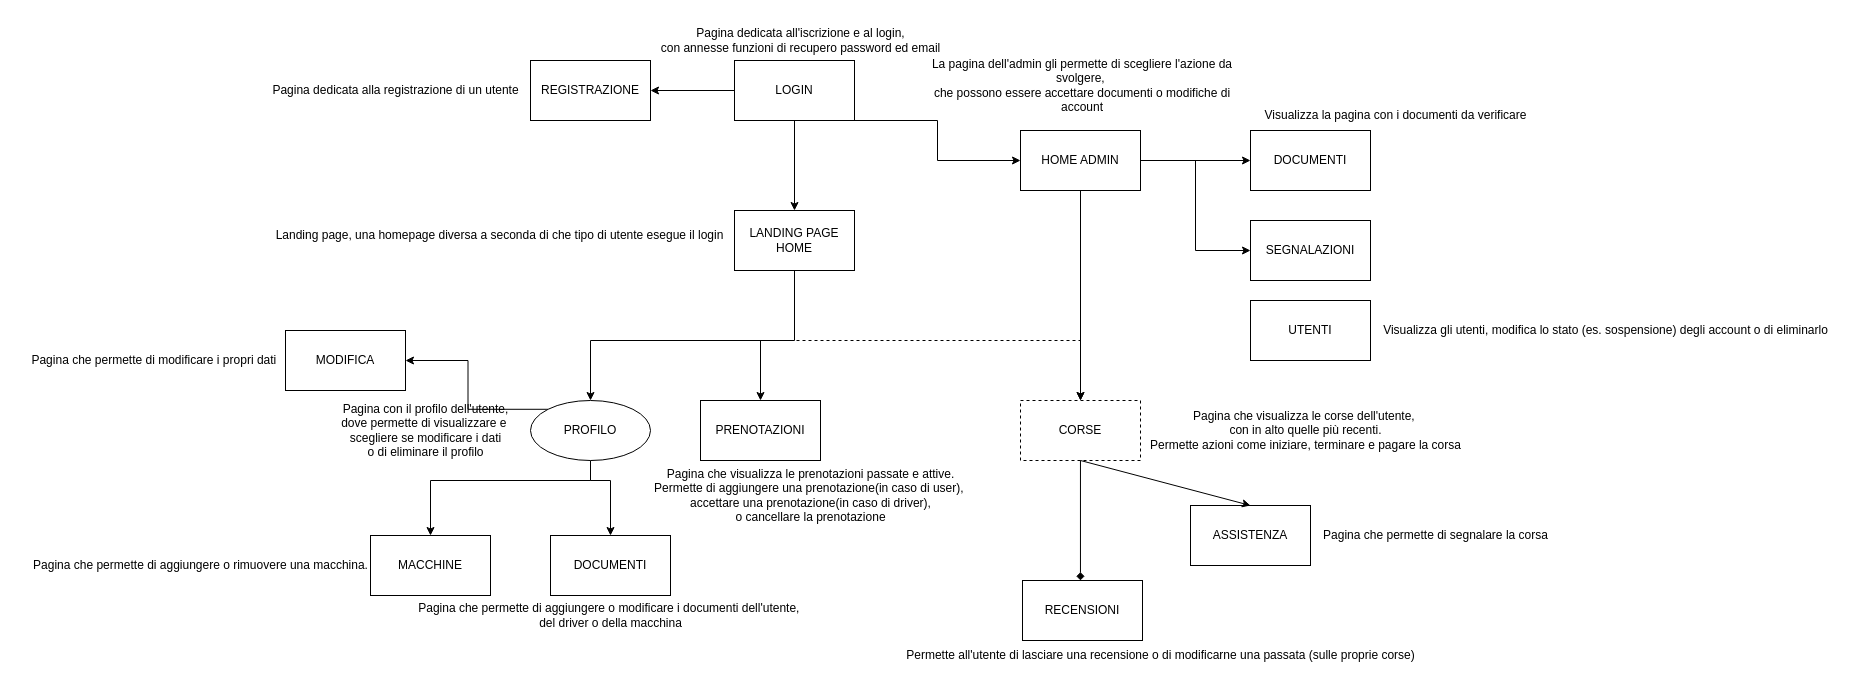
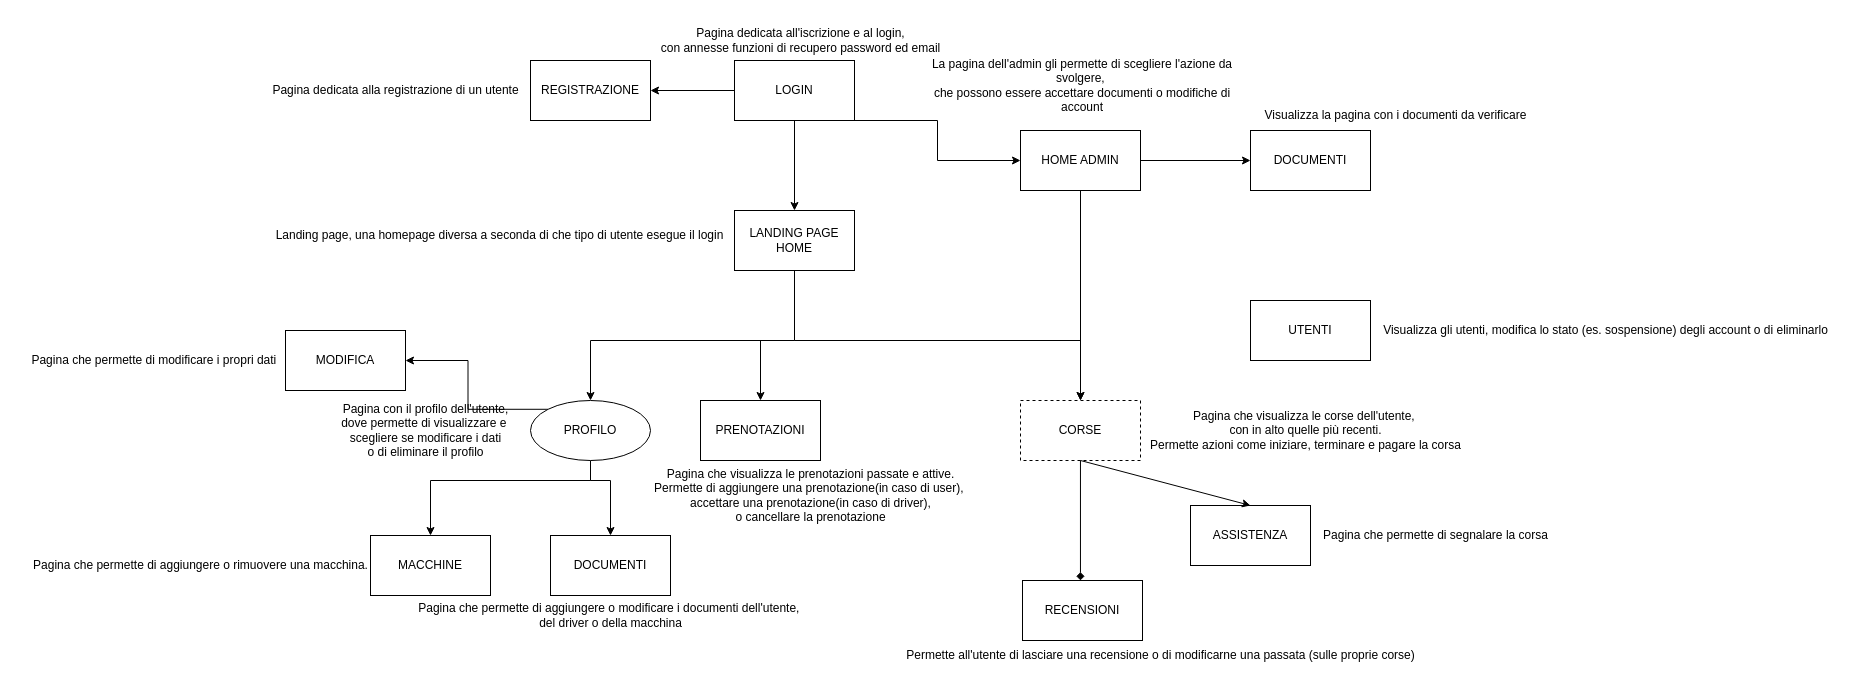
edge "HOME ADMIN" -> "SEGNALAZIONI": removed
node "SEGNALAZIONI": removed
edge "LANDING PAGE HOME" -> "CORSE": style dashed -> solid
